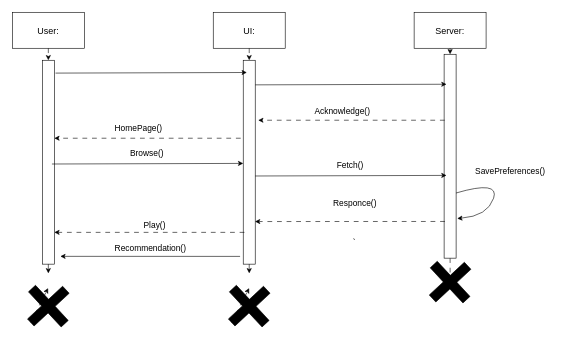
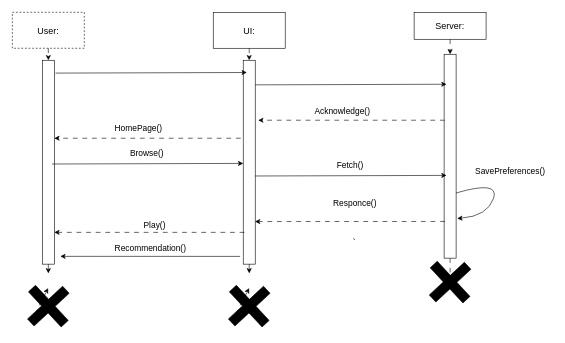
node "User:": style solid -> dashed
node "Server:": size 72x36 -> 72x27
